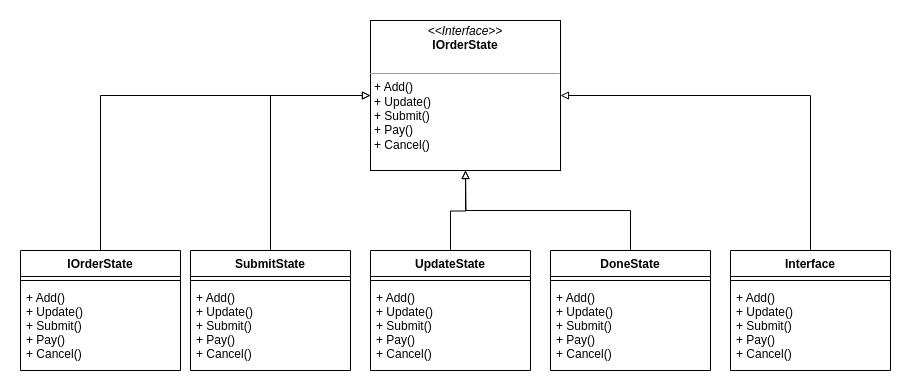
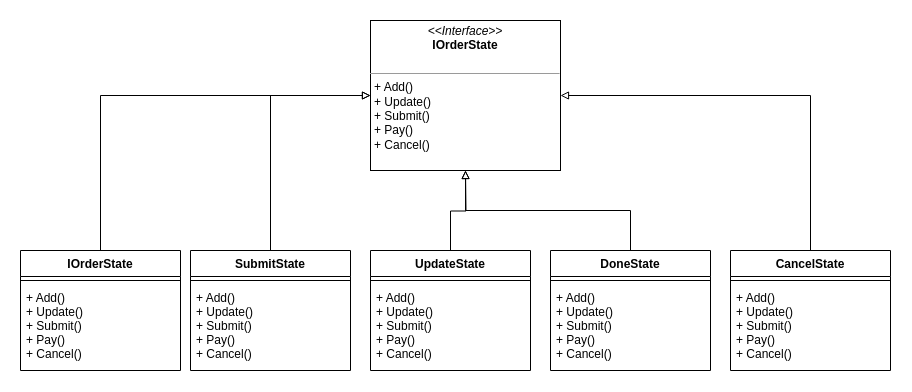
node "Interface": label "Interface" -> "CancelState"
